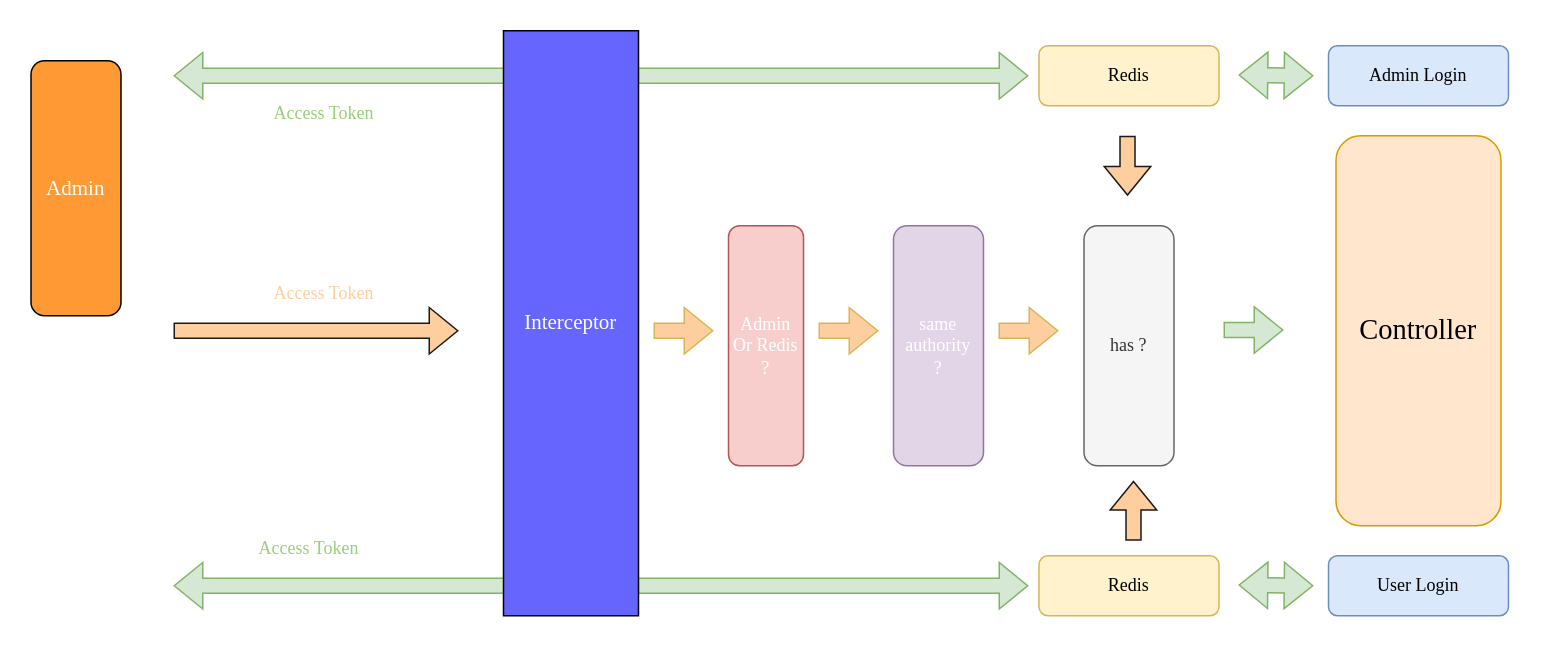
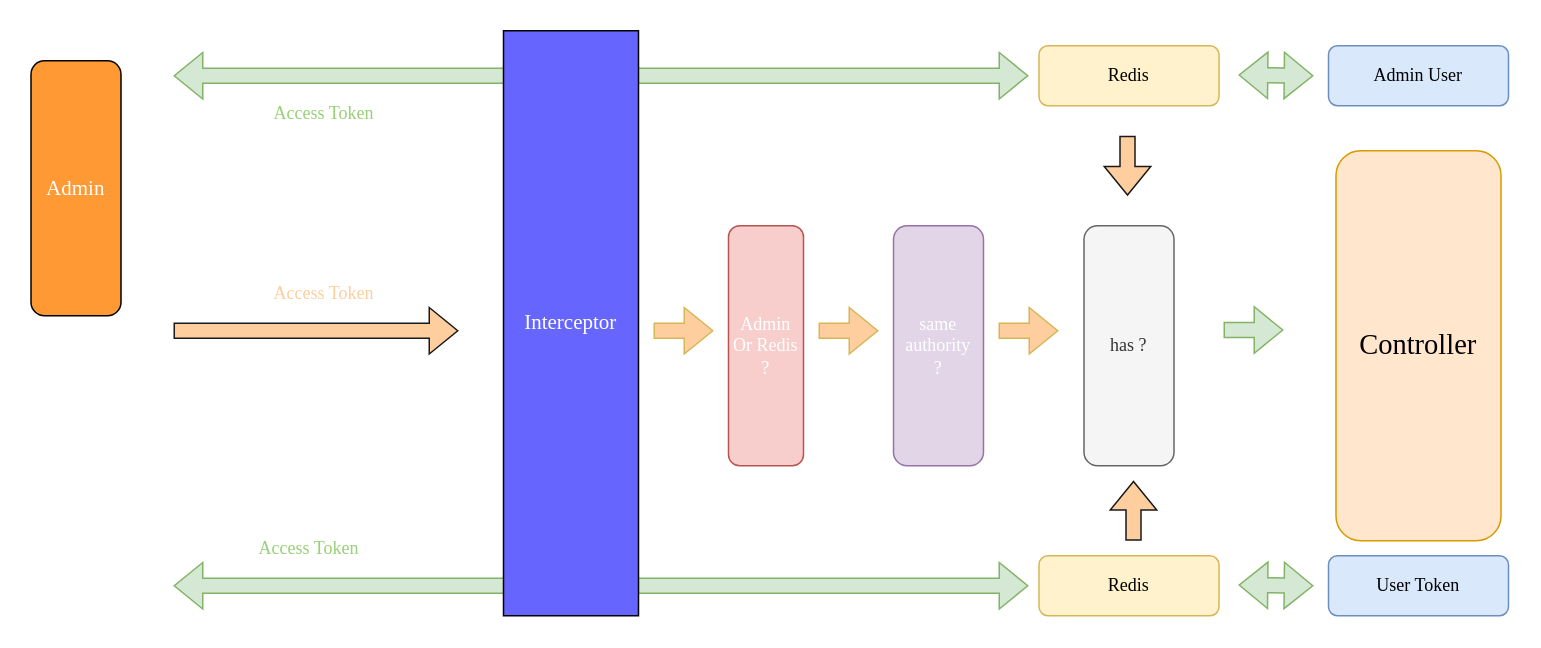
node "Admin Login": label "Admin Login" -> "Admin User"
node "Controller": moved (1418, 331) -> (1418, 346)
node "User Login": label "User Login" -> "User Token"
